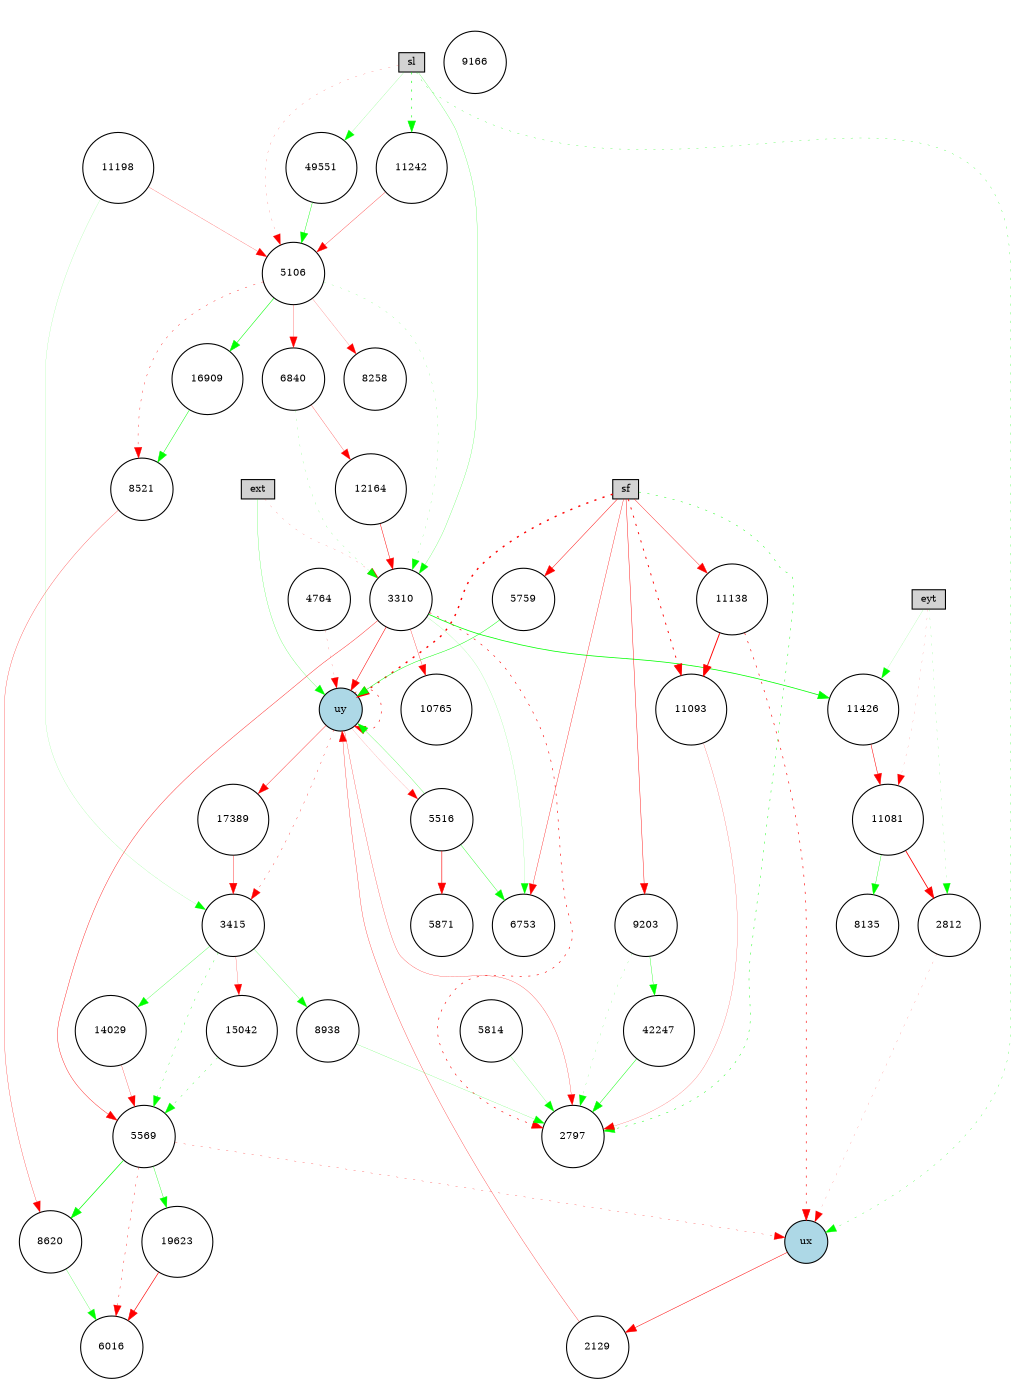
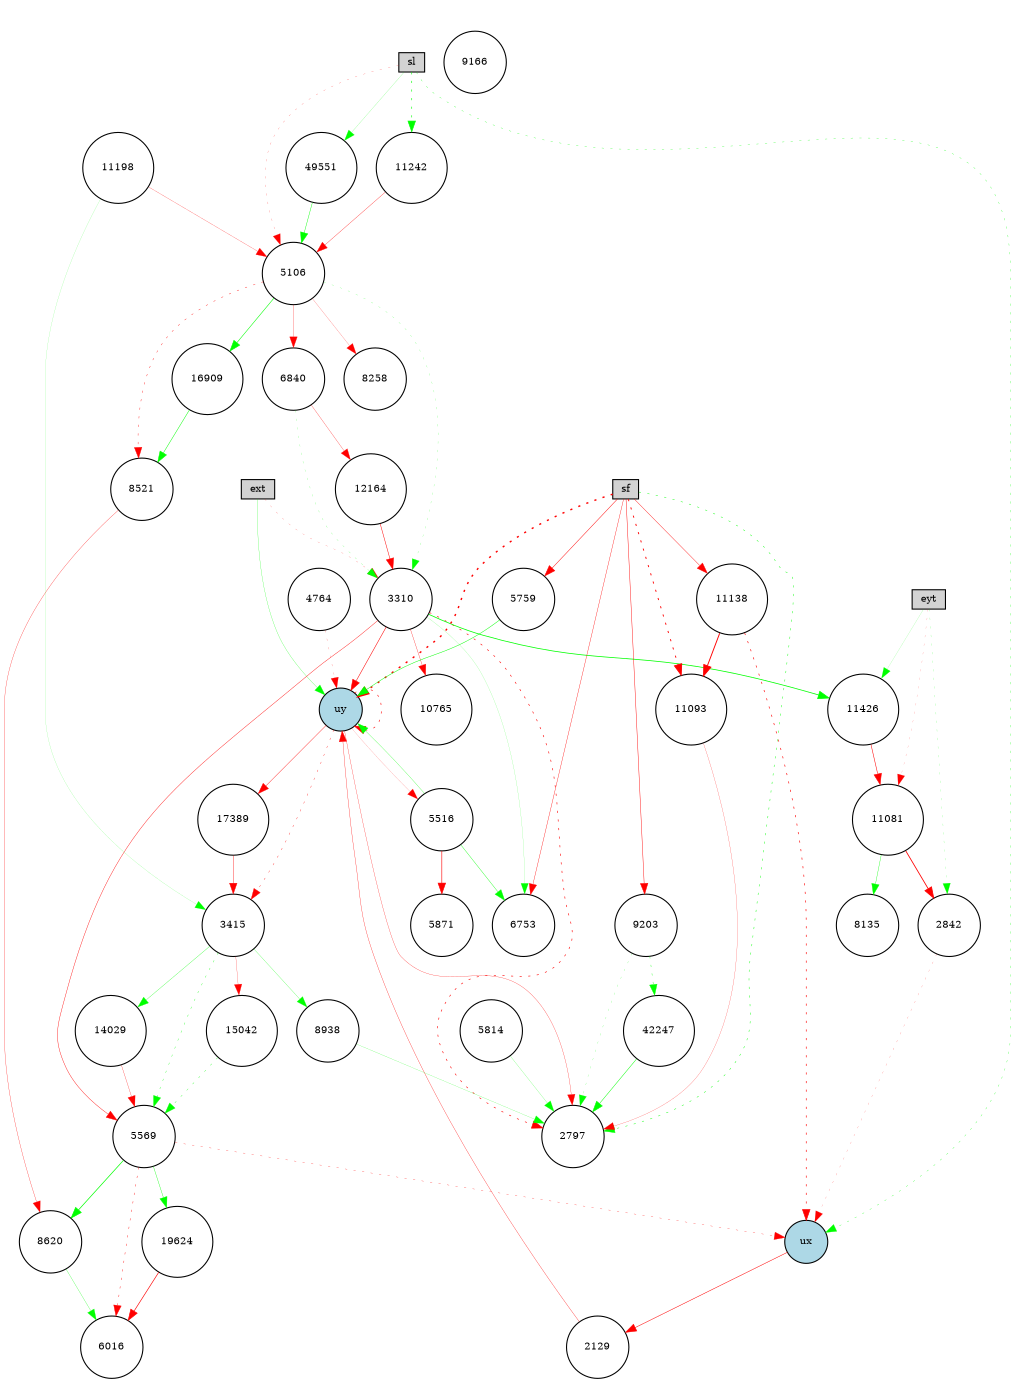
edge "sl" -> "3310": removed
node "2812": label "2812" -> "2842"
edge "9203" -> "42247": style solid -> dotted
node "19623": label "19623" -> "19624"
